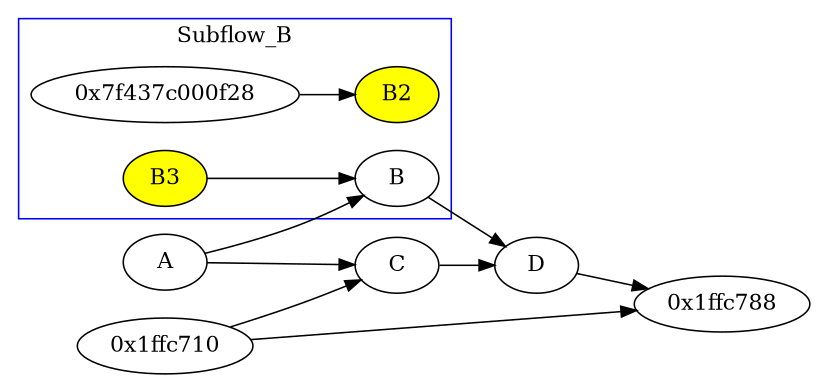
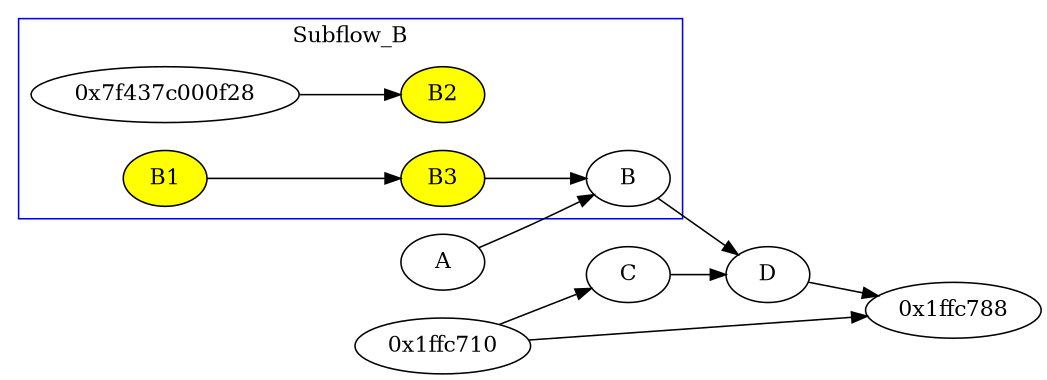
node "B1": added
edge "A" -> "C": removed
